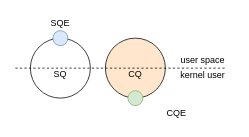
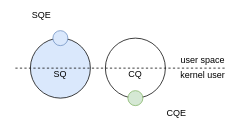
node "SQE": moved (60, 23) -> (42, 15)
node "SQ": fillcolor #ffffff -> #dae8fc
node "CQ": fillcolor #ffe6cc -> #ffffff
